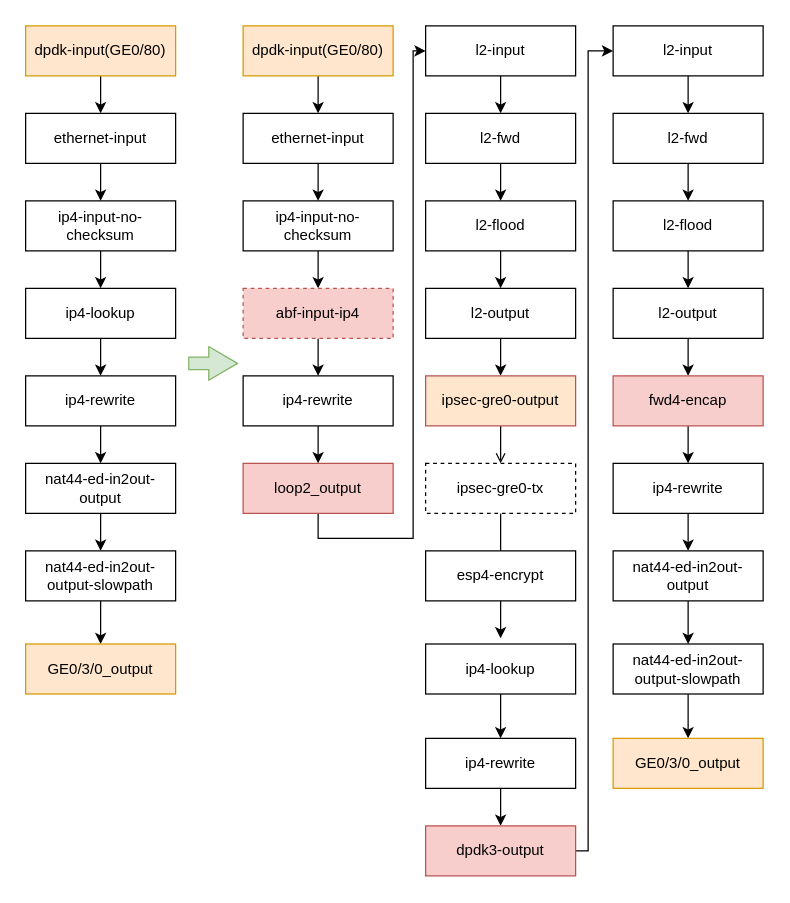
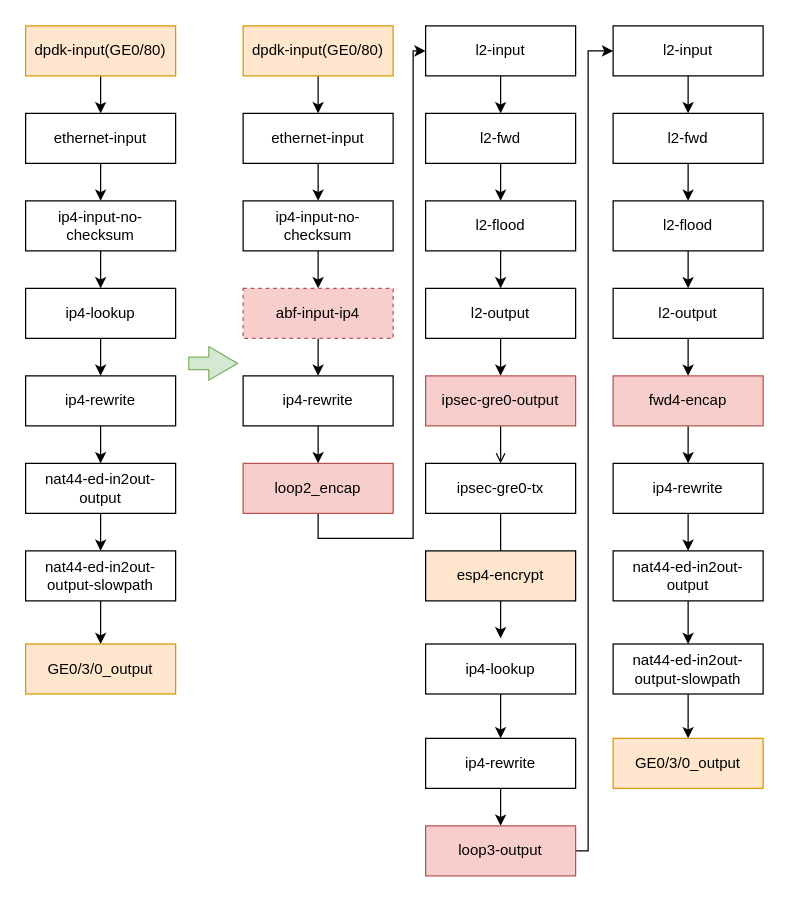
node "ipsec-gre0-output": fillcolor #ffe6cc -> #f8cecc
node "loop2_output": label "loop2_output" -> "loop2_encap"
node "ipsec-gre0-tx": style dashed -> solid
node "esp4-encrypt": fillcolor #ffffff -> #ffe6cc
node "dpdk3-output": label "dpdk3-output" -> "loop3-output"
